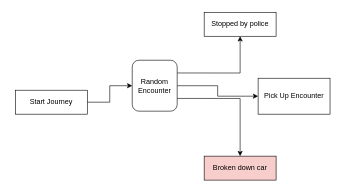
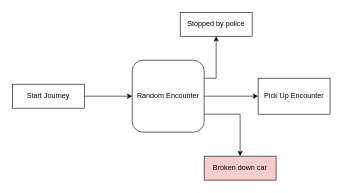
node "Stopped by police": moved (240, 24) -> (216, 24)
node "Random Encounter": size 45x51 -> 72x72
node "Start Journey": moved (51, 102) -> (48, 96)
